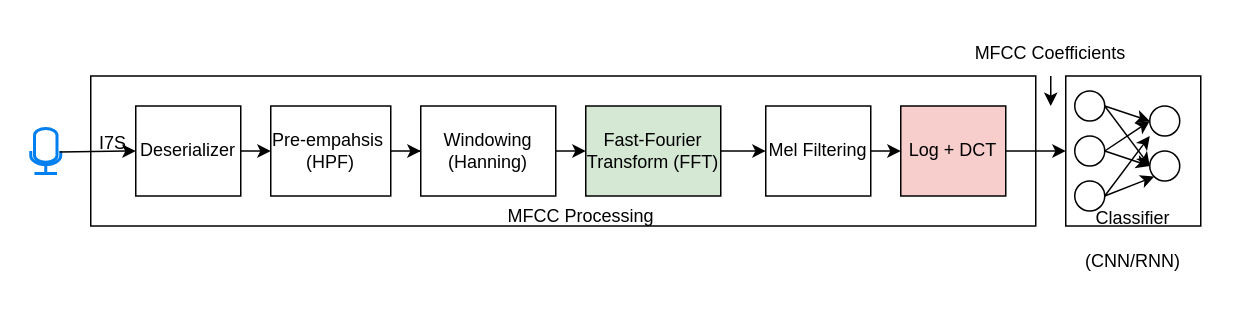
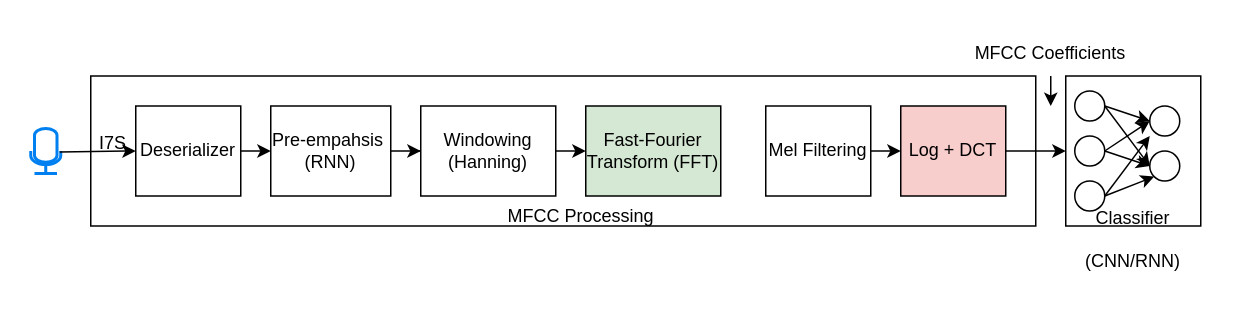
node "Pre-empahsis (HPF)": label "Pre-empahsis (HPF)" -> "Pre-empahsis (RNN)"
edge "Fast-Fourier Transform (FFT)" -> "Mel Filtering": removed
